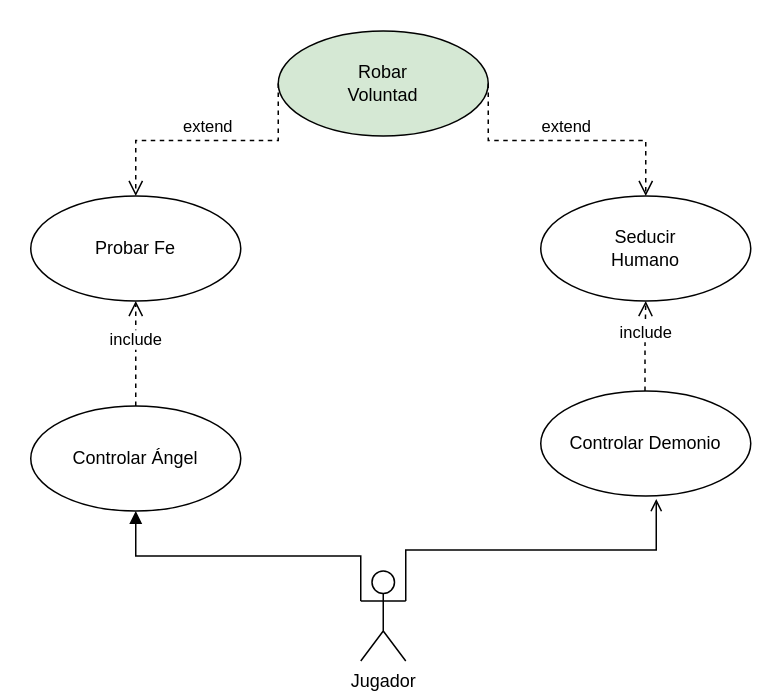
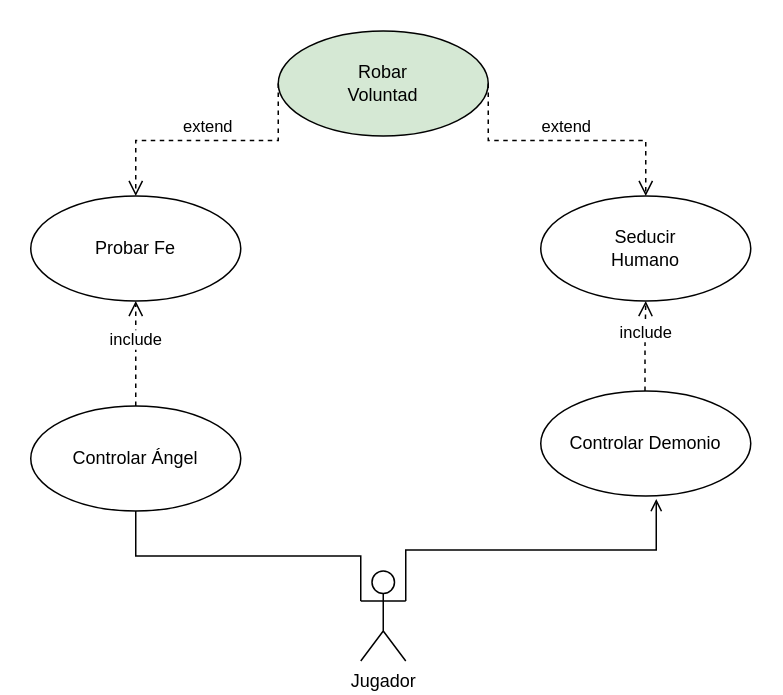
edge "Jugador" -> "Controlar Ángel": arrowhead block -> none
